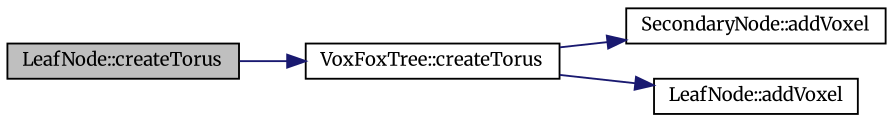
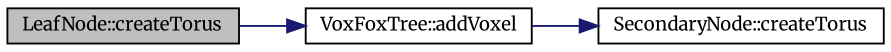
node "SecondaryNode::addVoxel": label "SecondaryNode::addVoxel" -> "SecondaryNode::createTorus"
node "VoxFoxTree::createTorus": label "VoxFoxTree::createTorus" -> "VoxFoxTree::addVoxel"
node "LeafNode::addVoxel": removed
